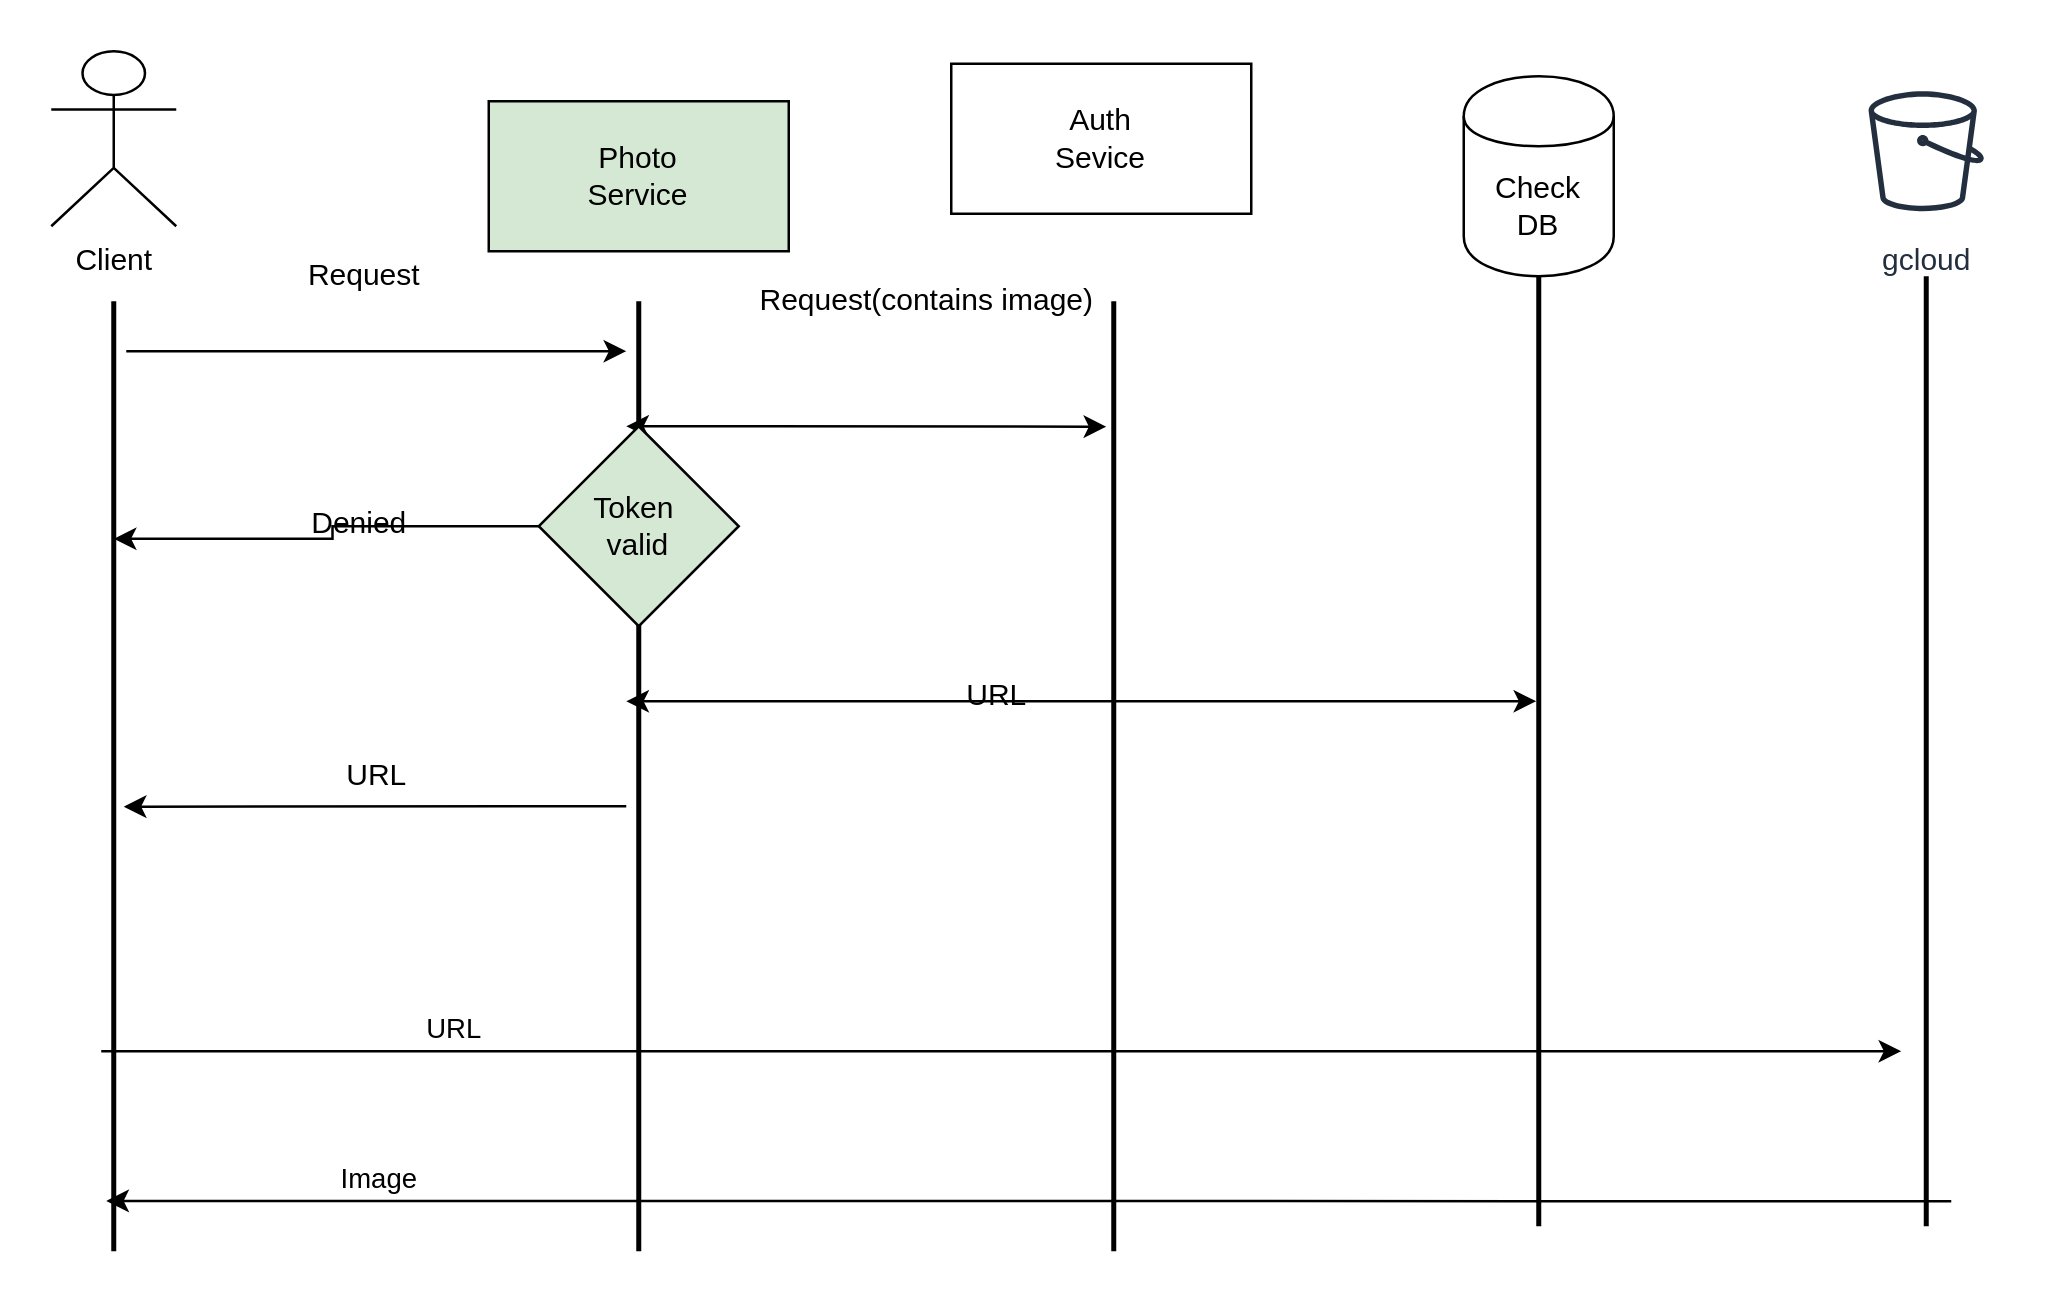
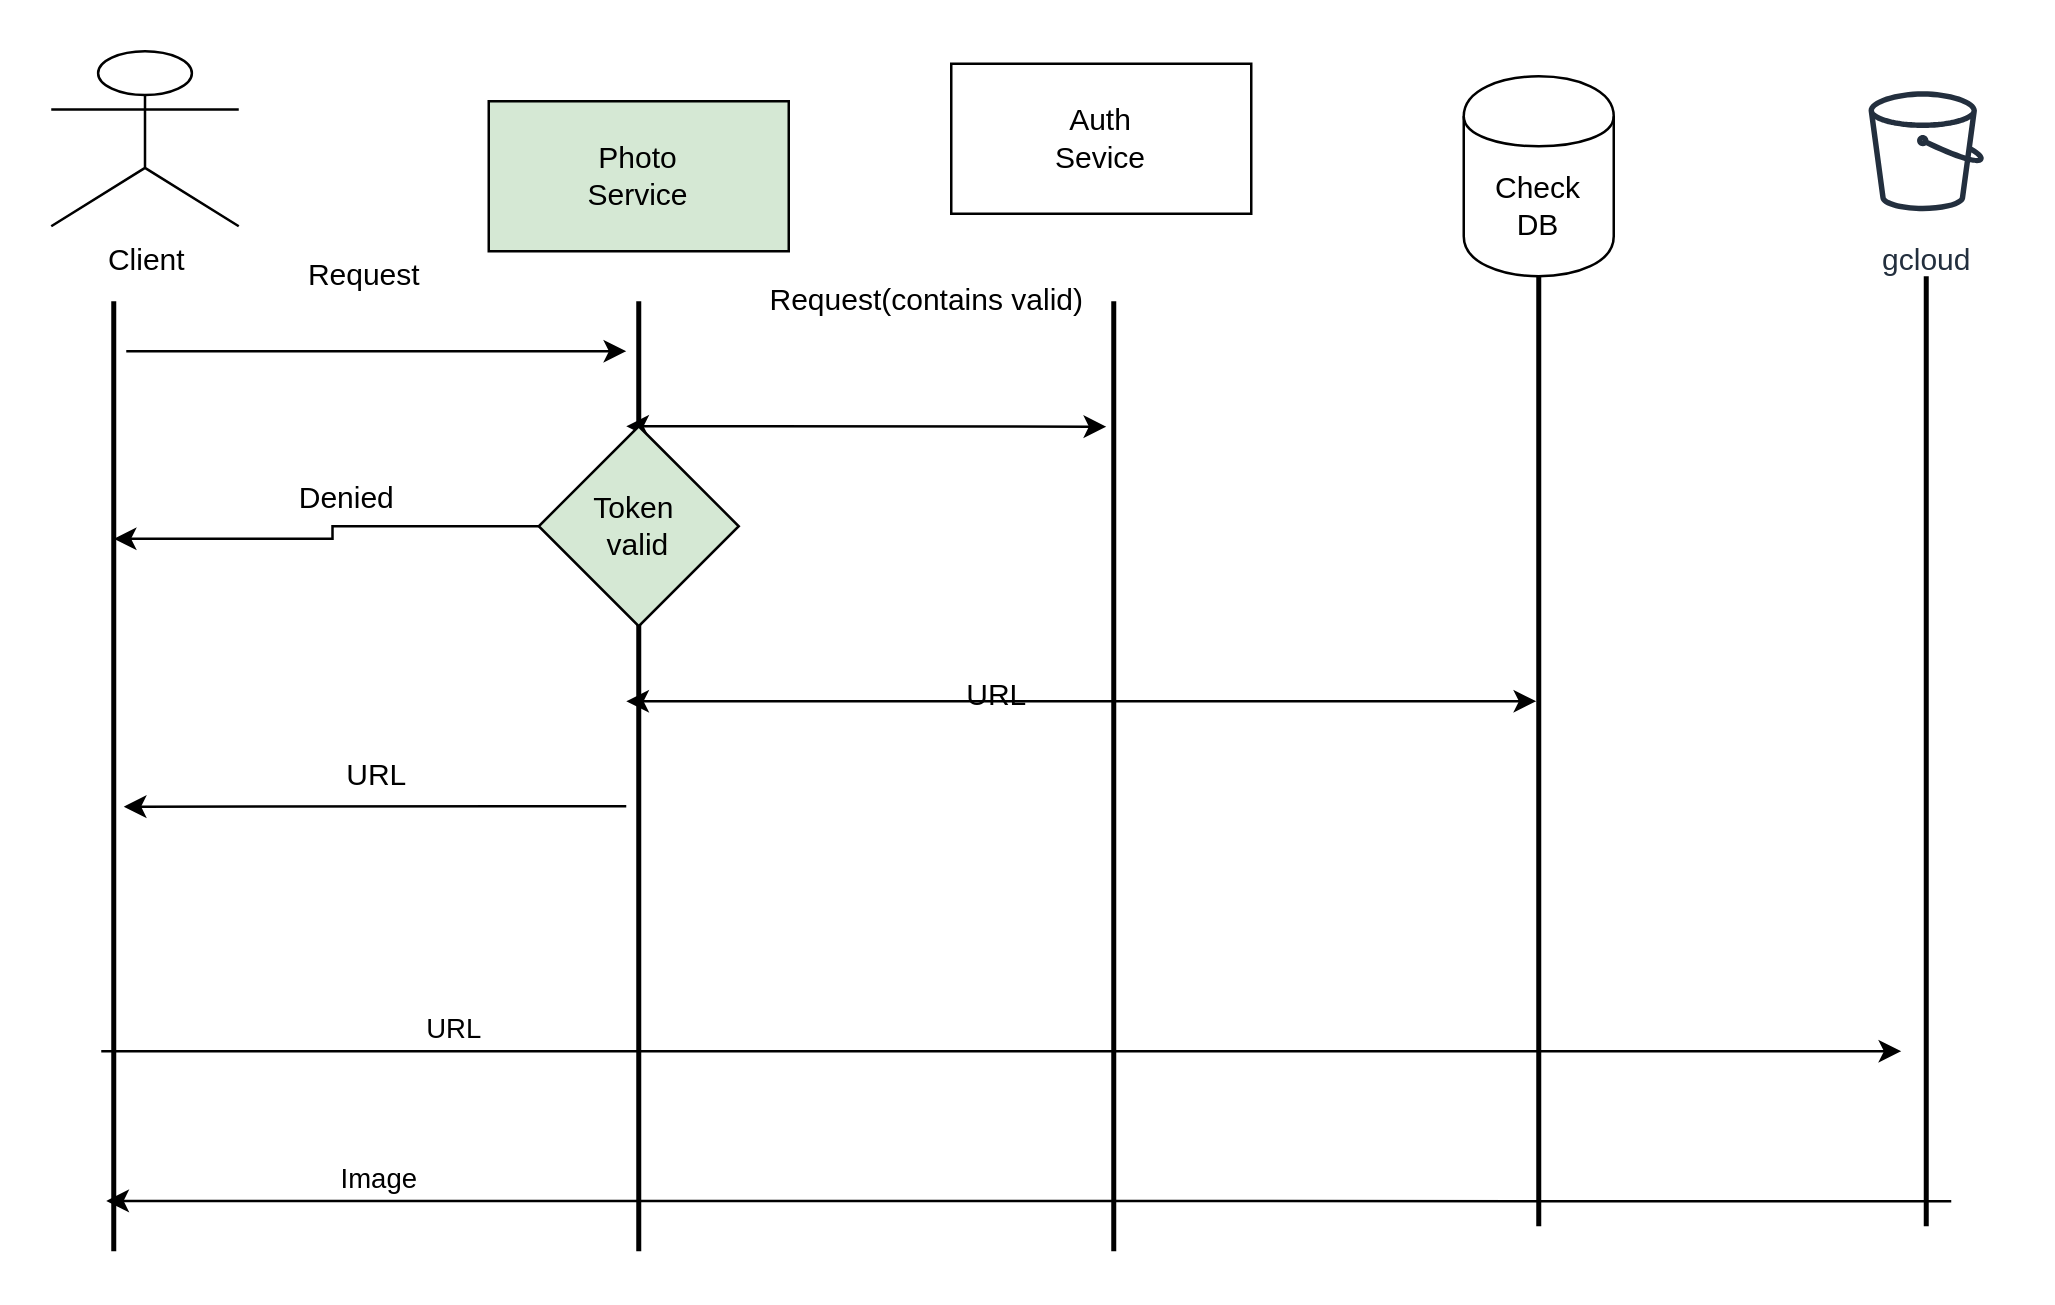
node "Client": size 125x175 -> 188x175
node "Request(contains image)": label "Request(contains image)" -> "Request(contains valid)"
node "Denied": moved (359, 524) -> (346, 499)
